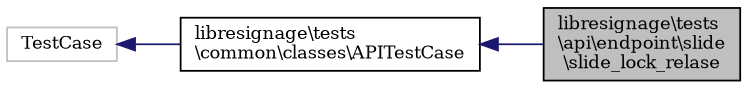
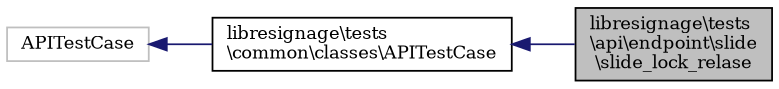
node "TestCase": label "TestCase" -> "APITestCase"
